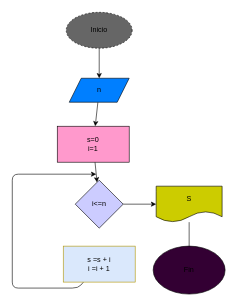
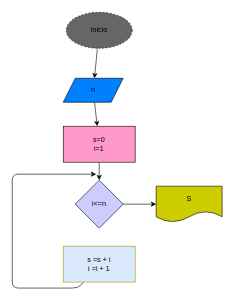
node "n": moved (99, 90) -> (93, 90)
node "s=0 i=1": moved (93, 144) -> (99, 144)
edge "S" -- "Fin": removed
node "Fin": removed
